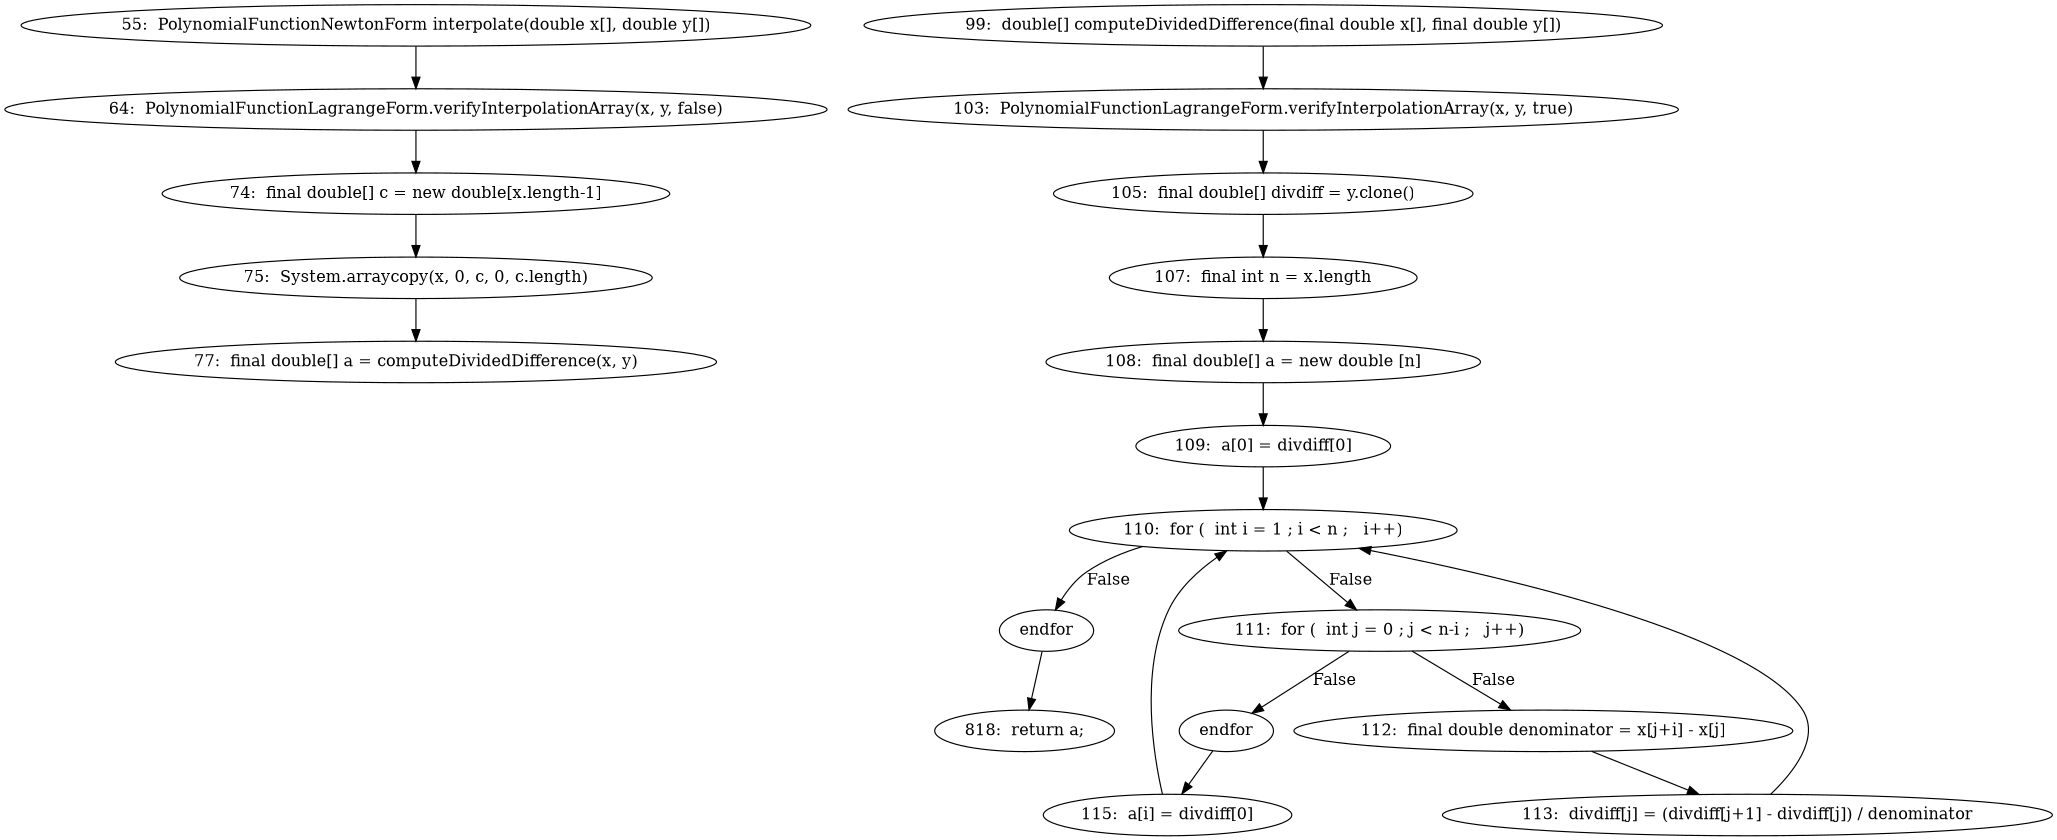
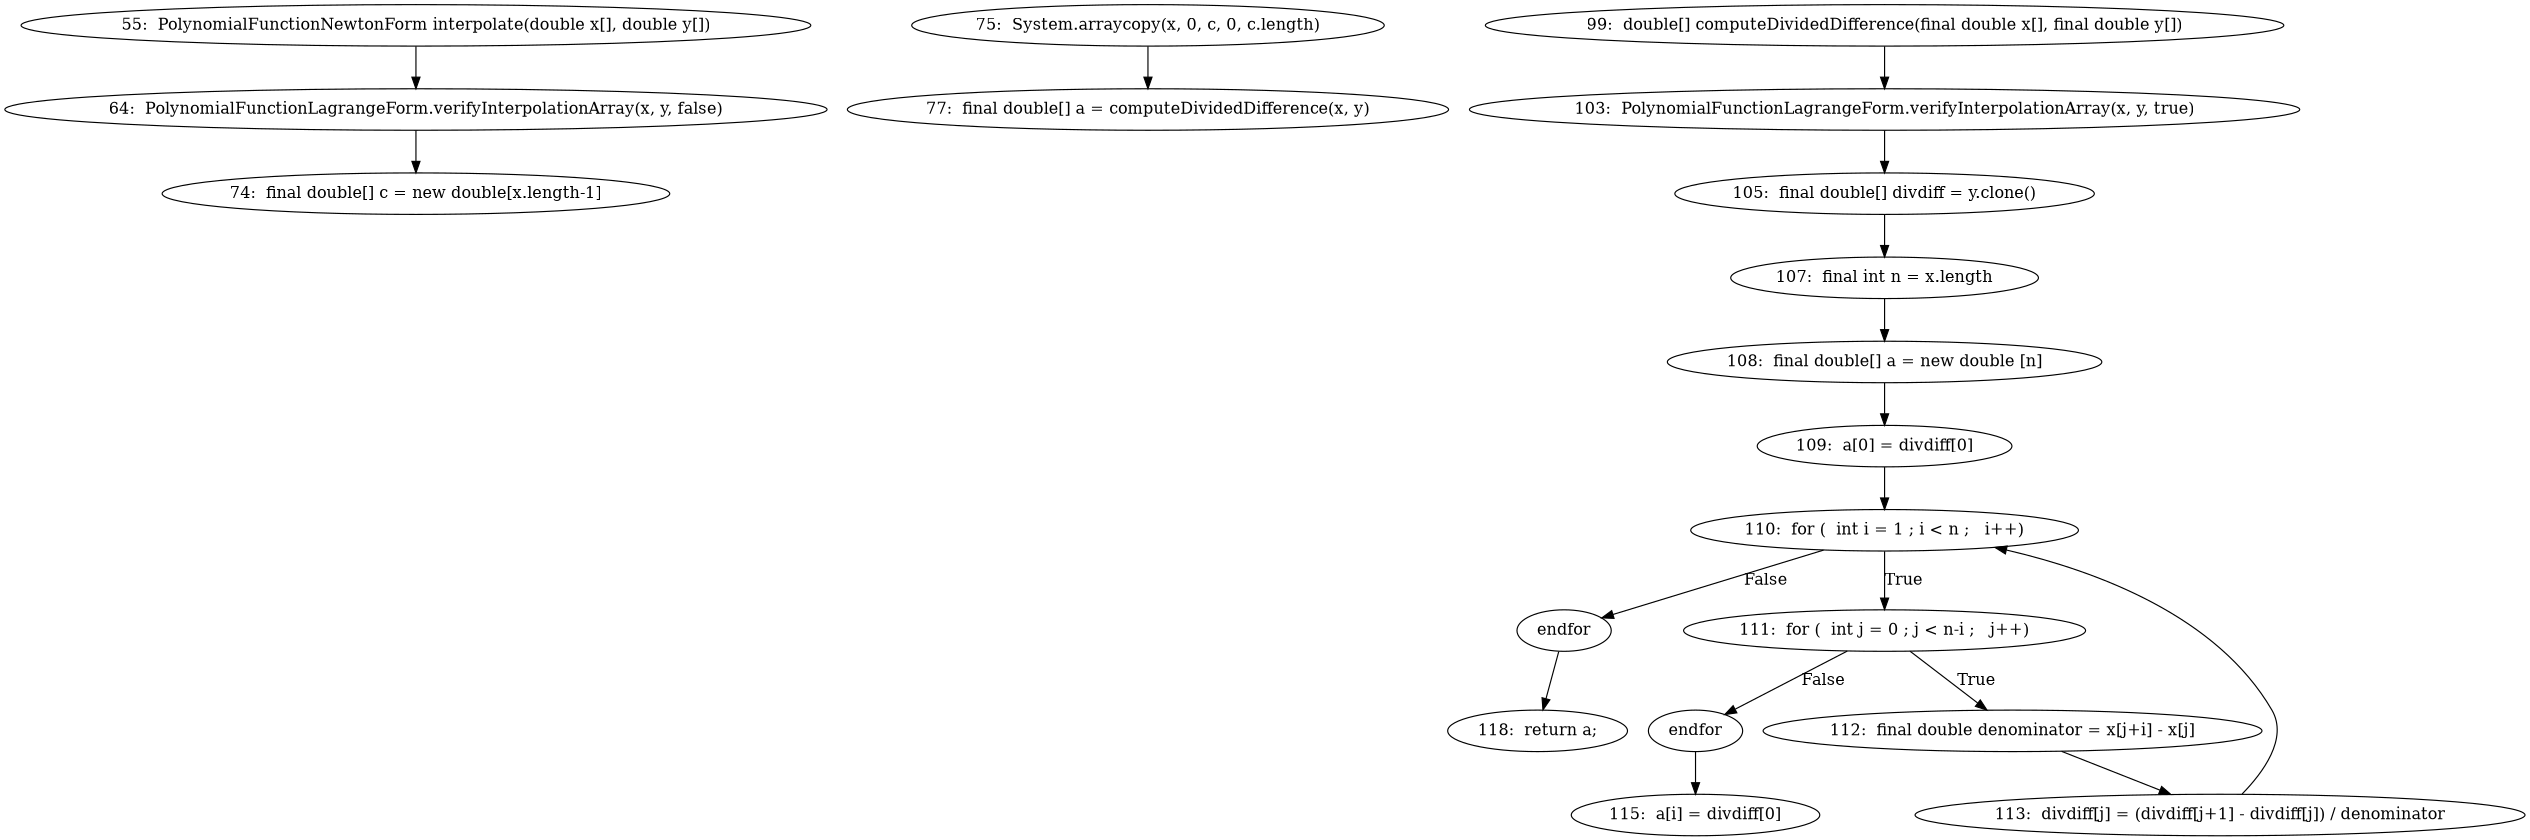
edge "74:  final double[] c = new double[x.length-1]" -> "75:  System.arraycopy(x, 0, c, 0, c.length)": removed
edge "110:  for (  int i = 1 ; i < n ;   i++)" -> "111:  for (  int j = 0 ; j < n-i ;   j++)": label "False" -> "True"
edge "115:  a[i] = divdiff[0]" -> "110:  for (  int i = 1 ; i < n ;   i++)": removed
edge "111:  for (  int j = 0 ; j < n-i ;   j++)" -> "112:  final double denominator = x[j+i] - x[j]": label "False" -> "True"
node "818:  return a;": label "818:  return a;" -> "118:  return a;"
